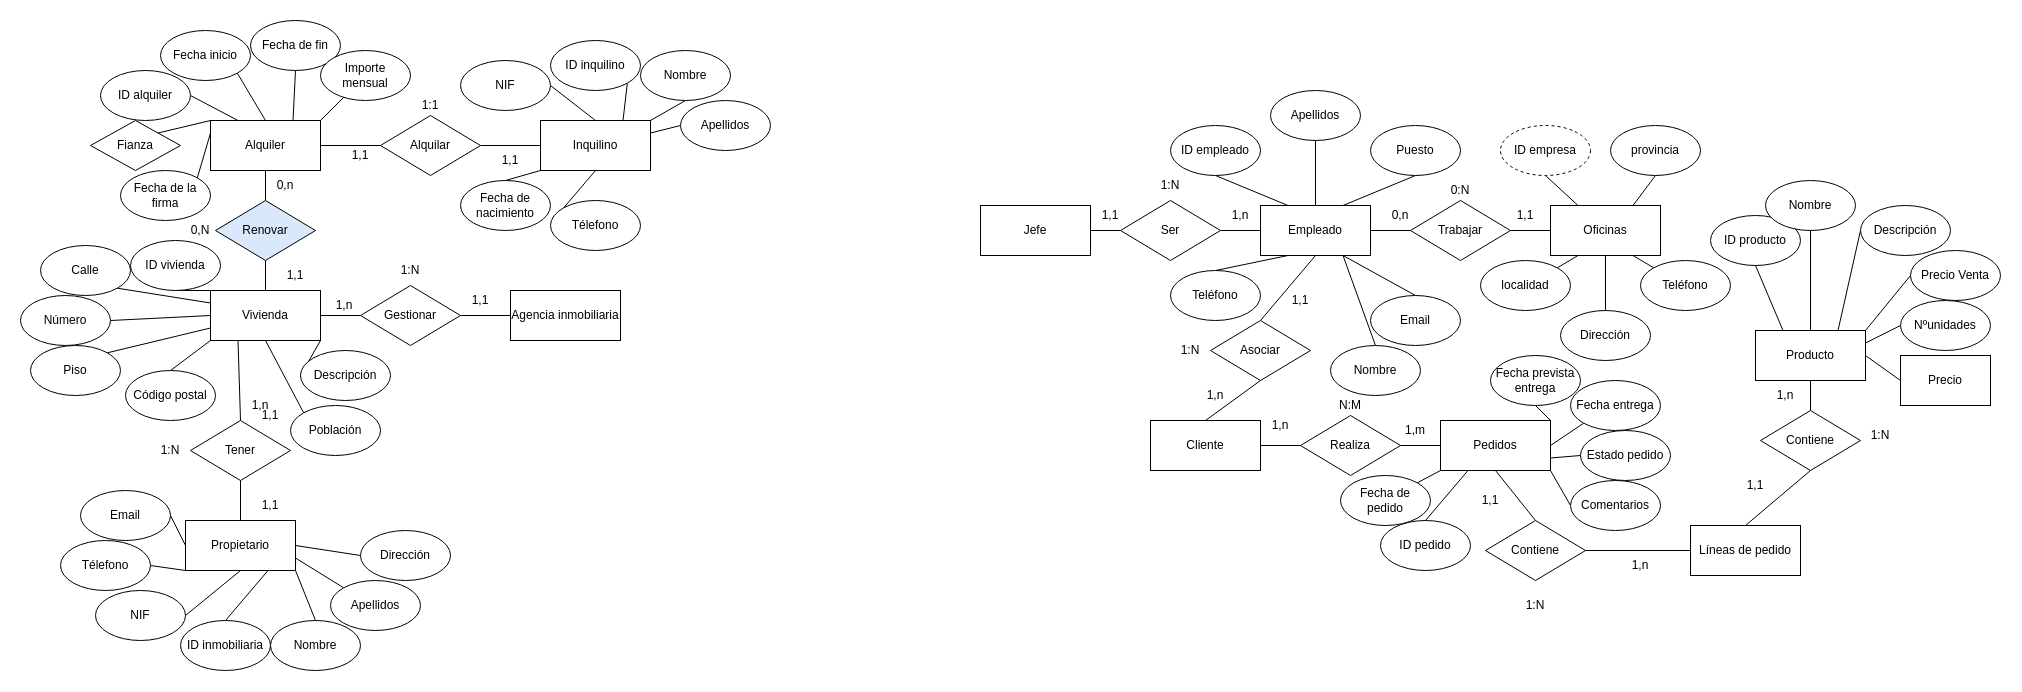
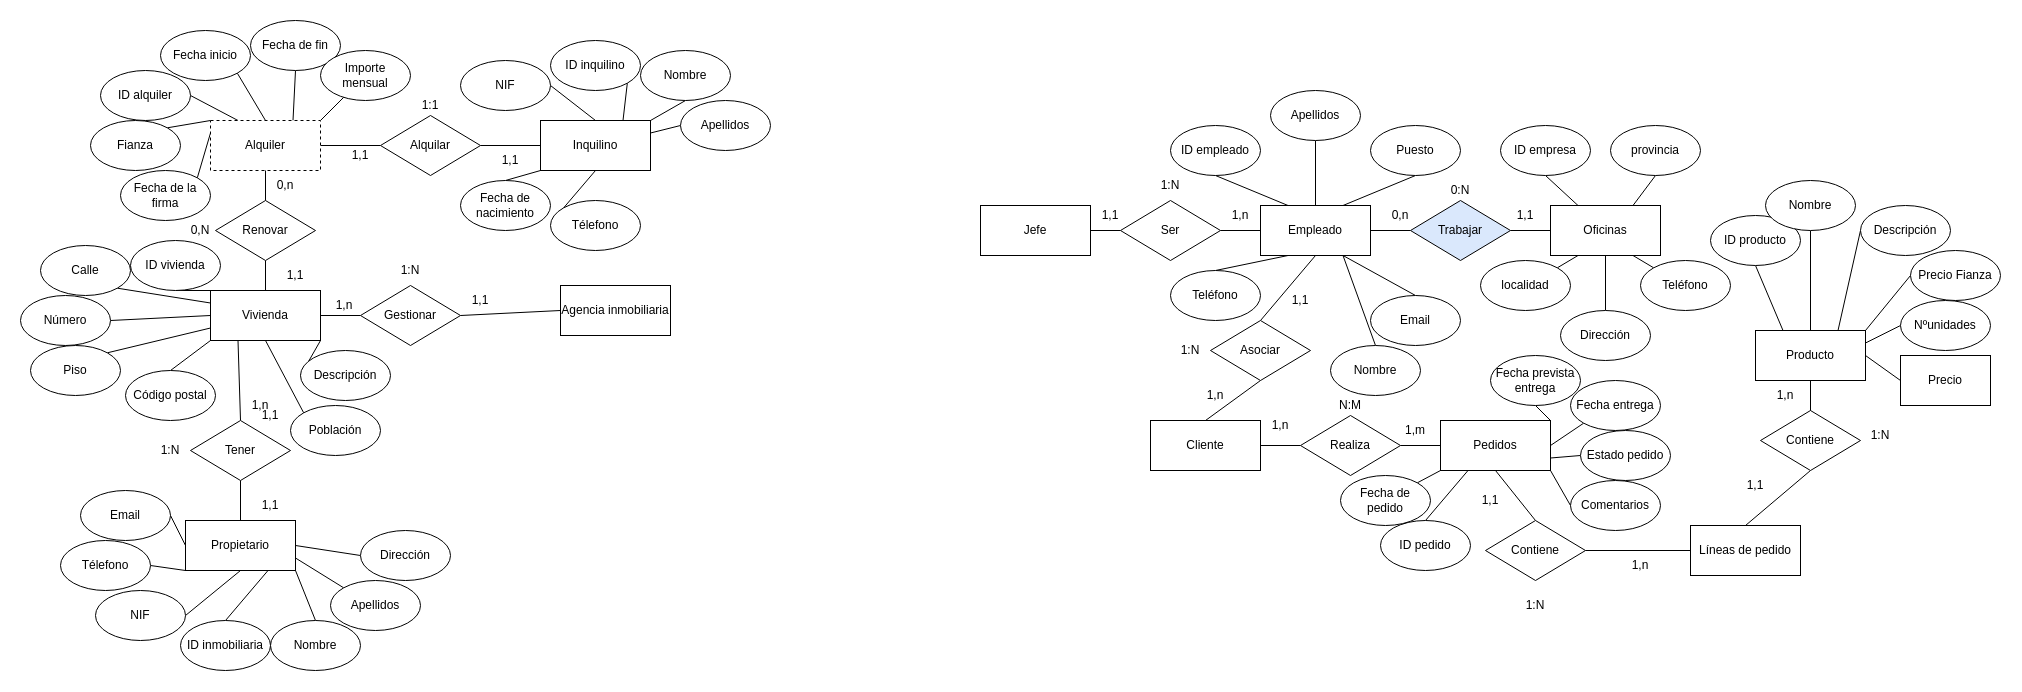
node "Fianza": shape diamond -> ellipse
node "Alquiler": style solid -> dashed
node "ID empresa": style dashed -> solid
node "Renovar": fillcolor #dae8fc -> #ffffff
node "Trabajar": fillcolor #ffffff -> #dae8fc
node "Precio Venta": label "Precio Venta" -> "Precio Fianza"
node "Agencia inmobiliaria": moved (566, 316) -> (616, 311)
